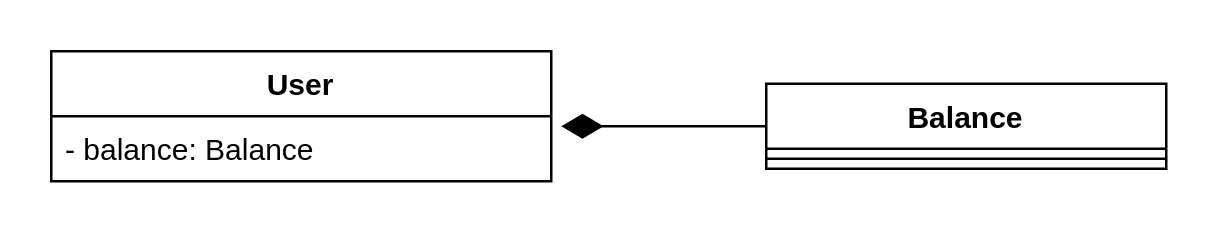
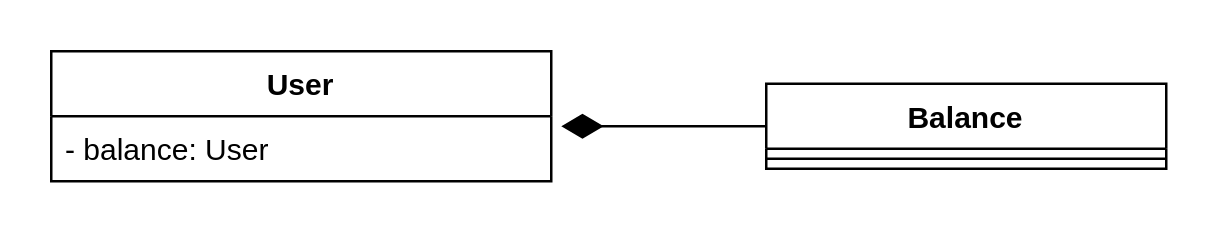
node "- balance: Balance": label "- balance: Balance" -> "- balance: User"
